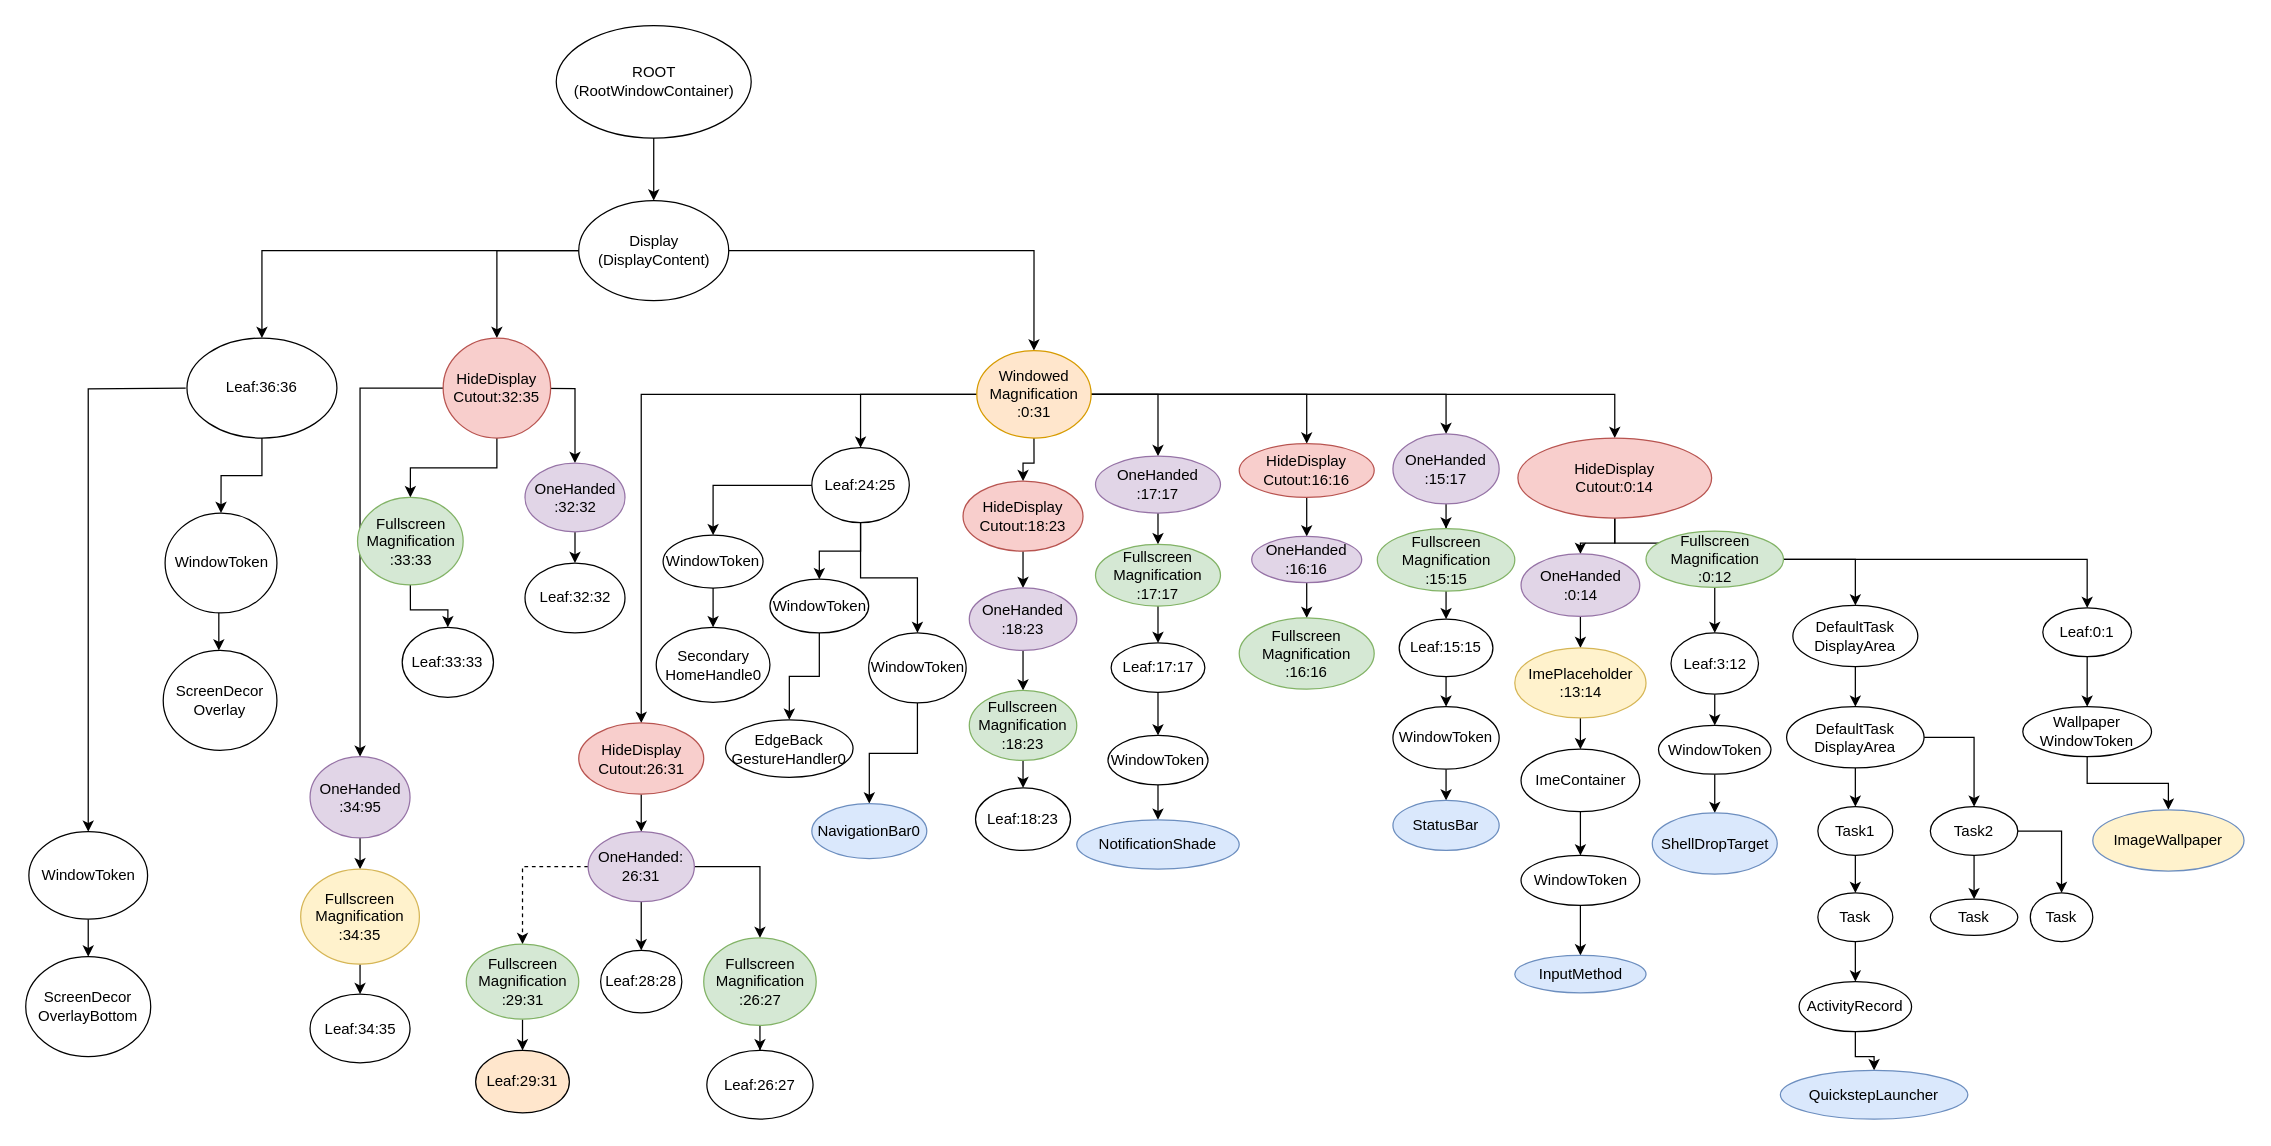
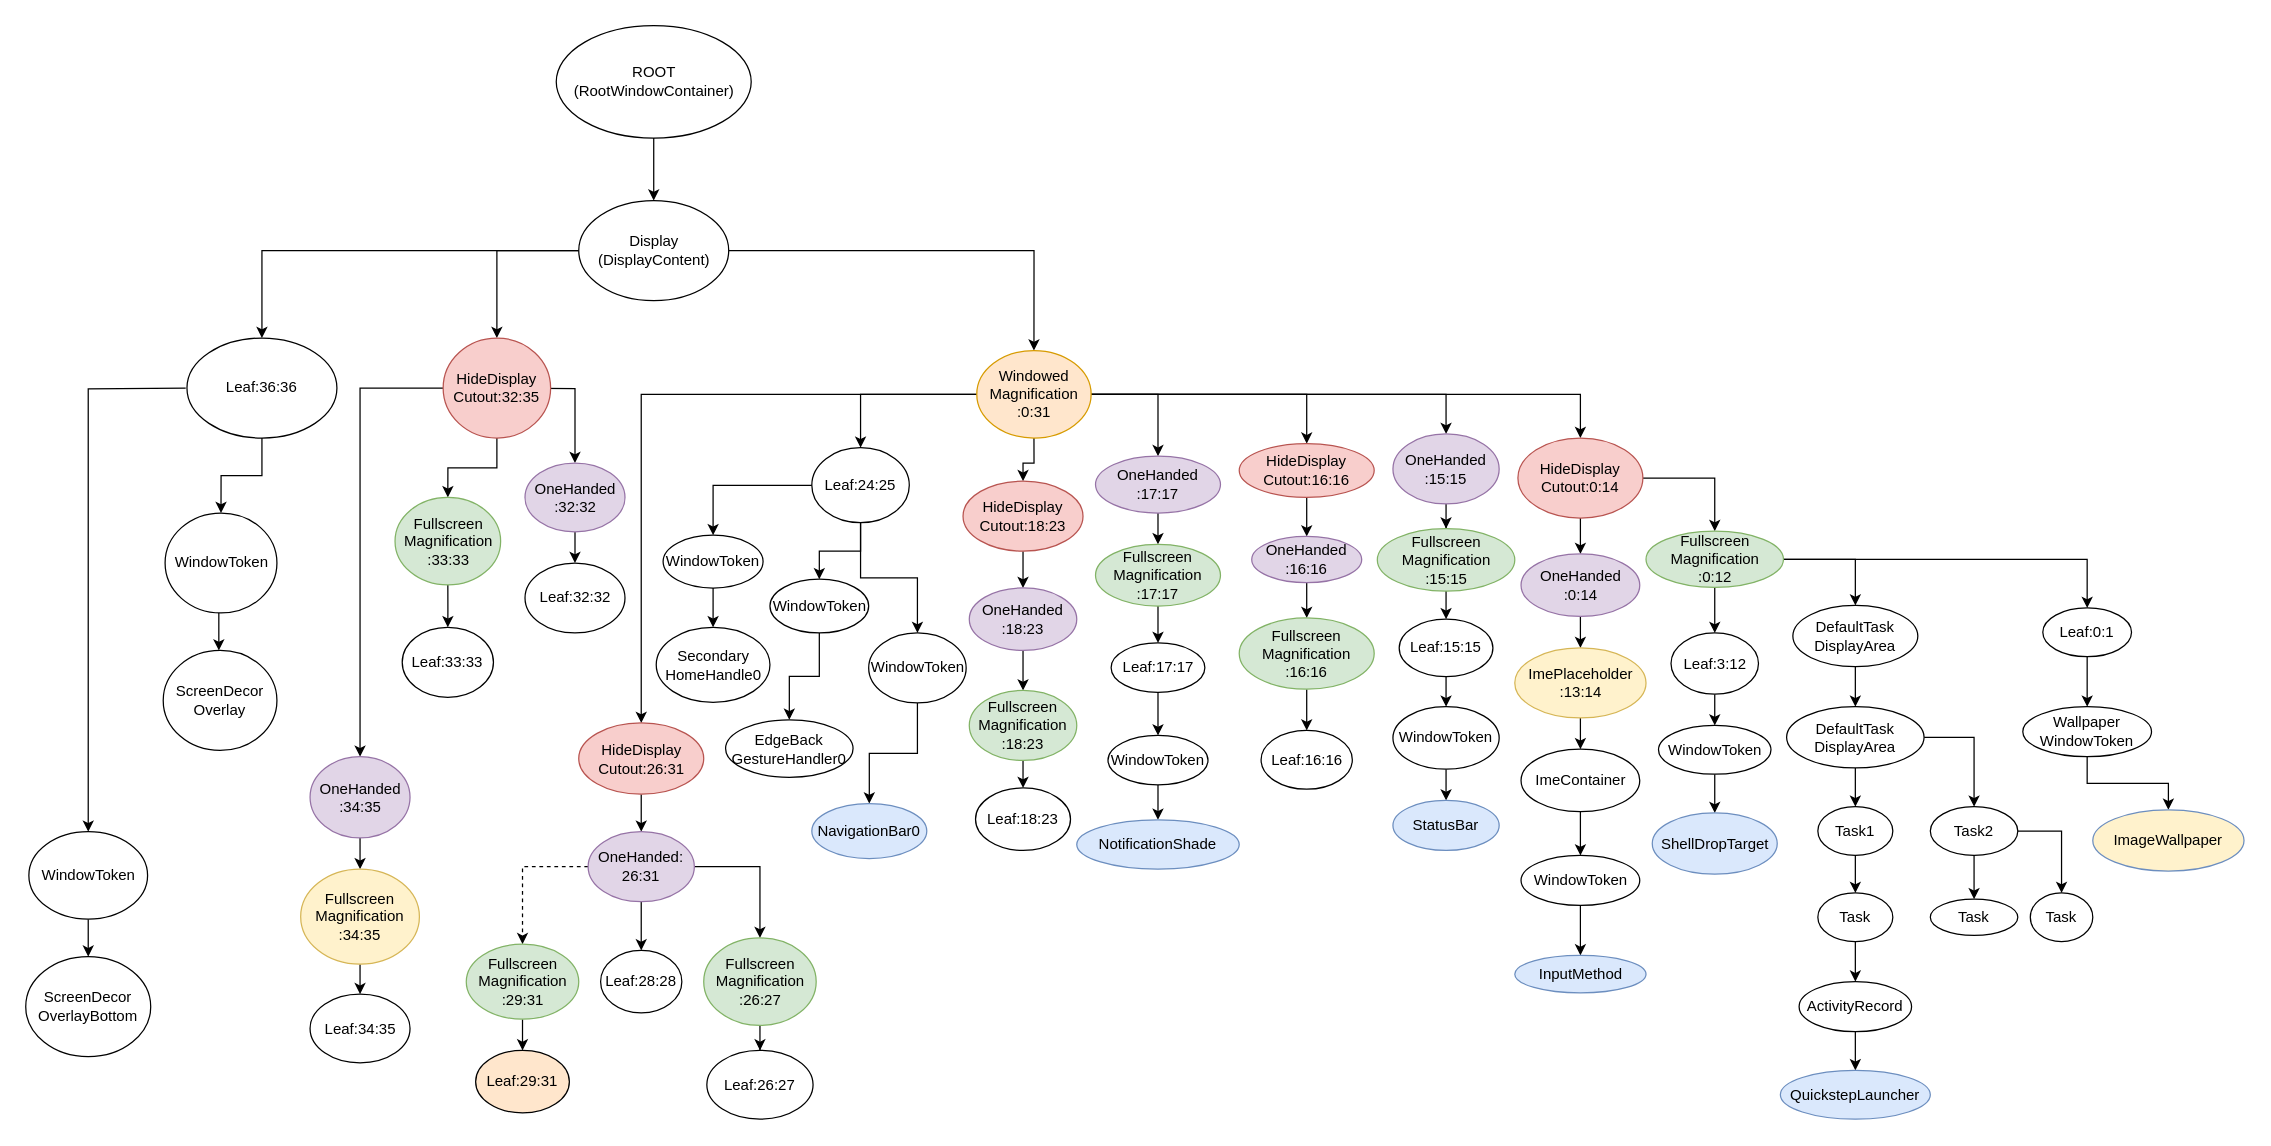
node "OneHanded :15:17": label "OneHanded :15:17" -> "OneHanded :15:15"
node "HideDisplay Cutout:0:14": size 194x80 -> 125x80
node "Fullscreen Magnification :33:33": moved (410, 541) -> (448, 541)
edge "Fullscreen Magnification :16:16" -> "Leaf:16:16": added
node "Leaf:16:16": added
node "OneHanded :34:95": label "OneHanded :34:95" -> "OneHanded :34:35"
node "QuickstepLauncher": size 188x49 -> 150x49
